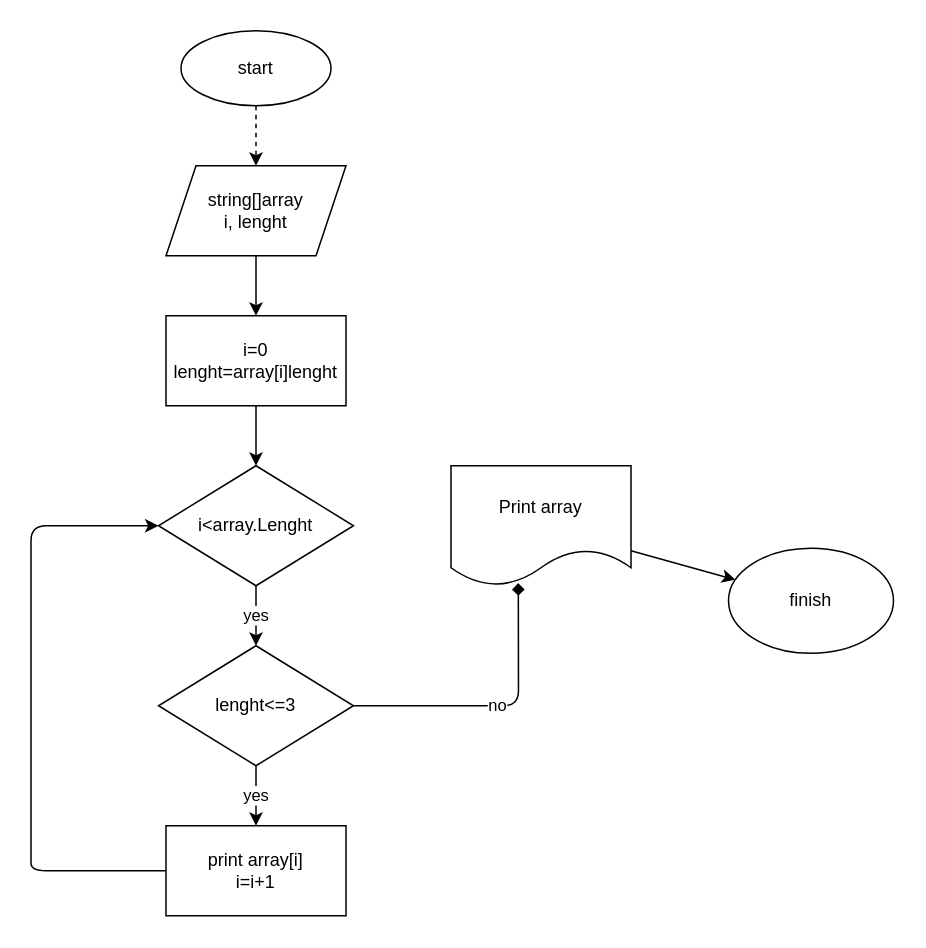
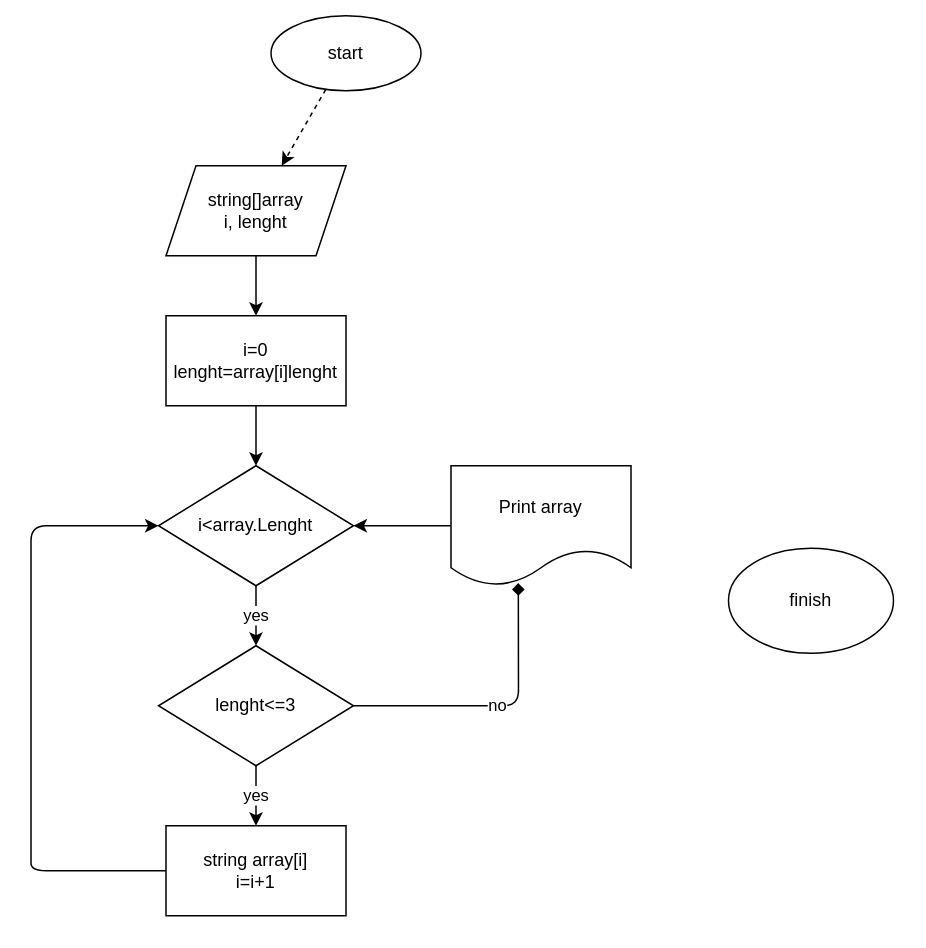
node "start": moved (256, 68) -> (346, 53)
edge "Print array" -> "finish": now "Print array" -> "i<array.Lenght"
node "print array[i] i=i+1": label "print array[i] i=i+1" -> "string array[i] i=i+1"
